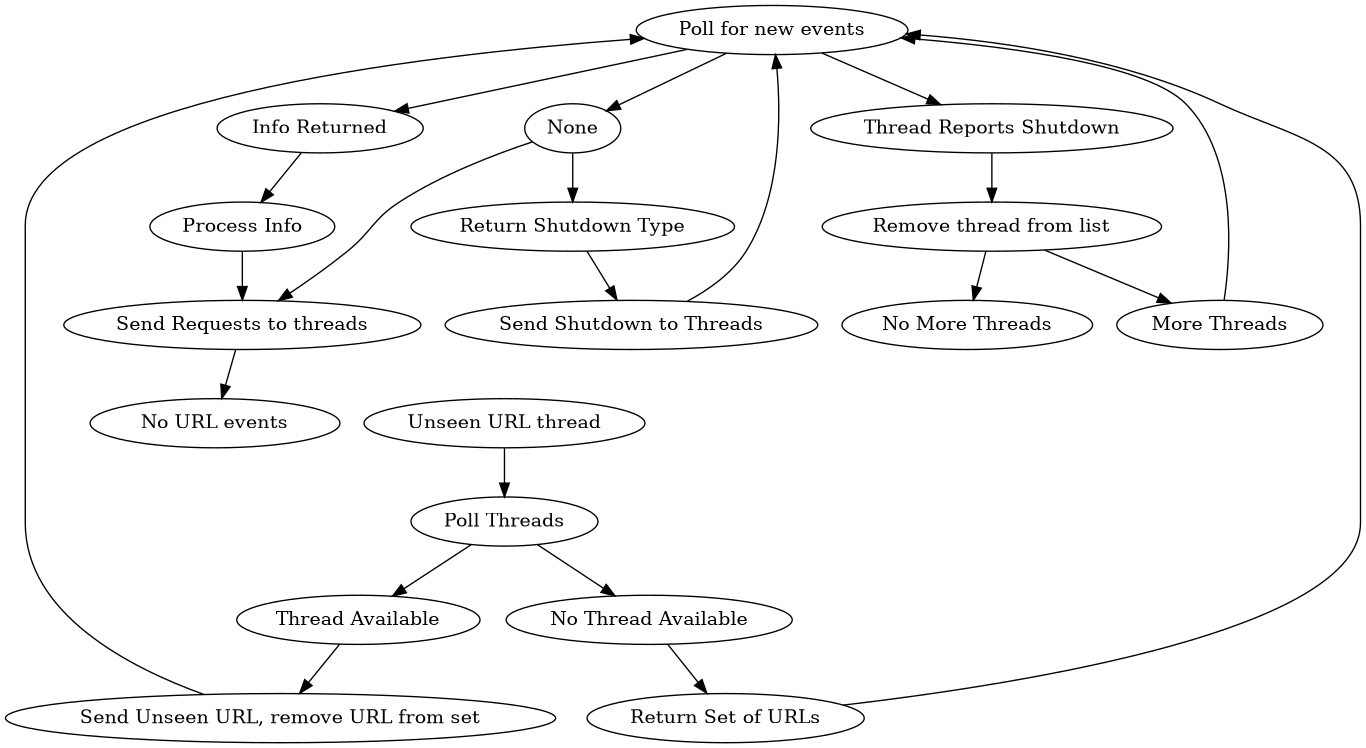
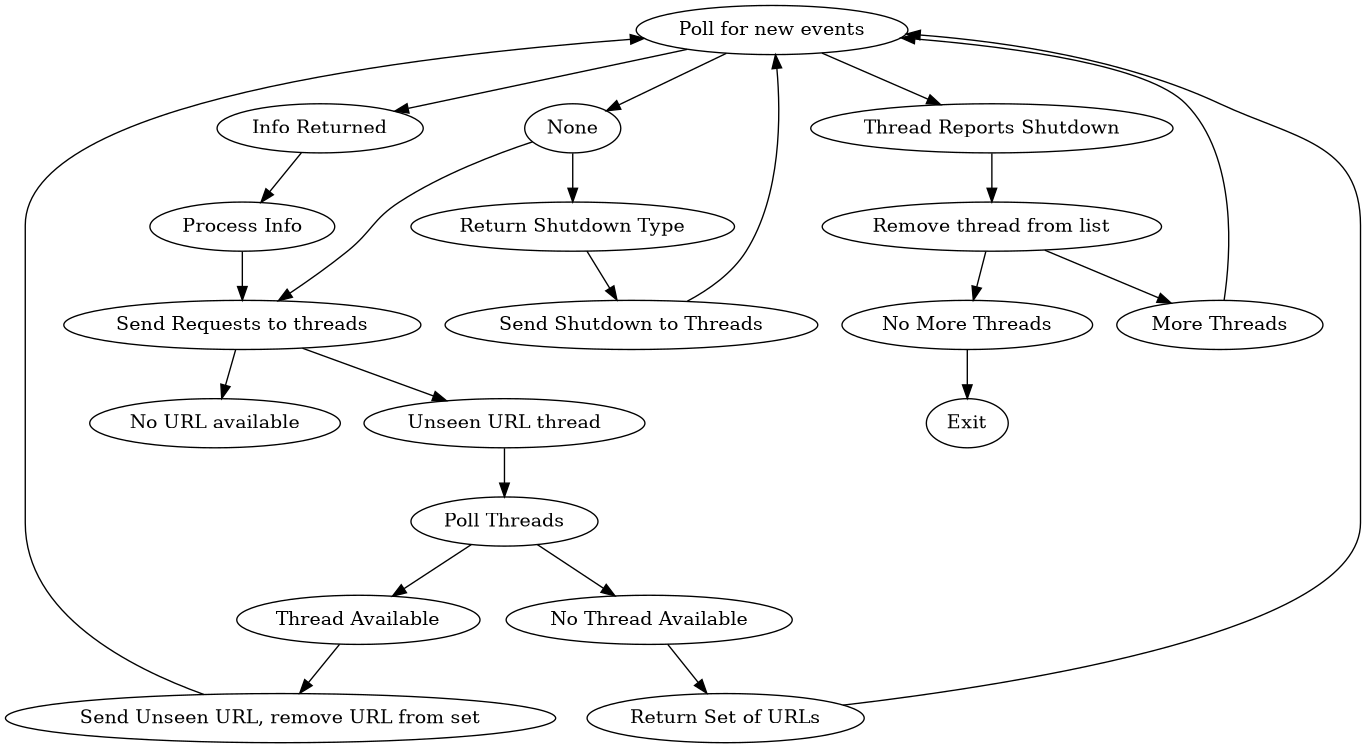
edge "Send Requests to threads" -> "Unseen URL thread": added
node "No URL events": label "No URL events" -> "No URL available"
node "Exit": added
